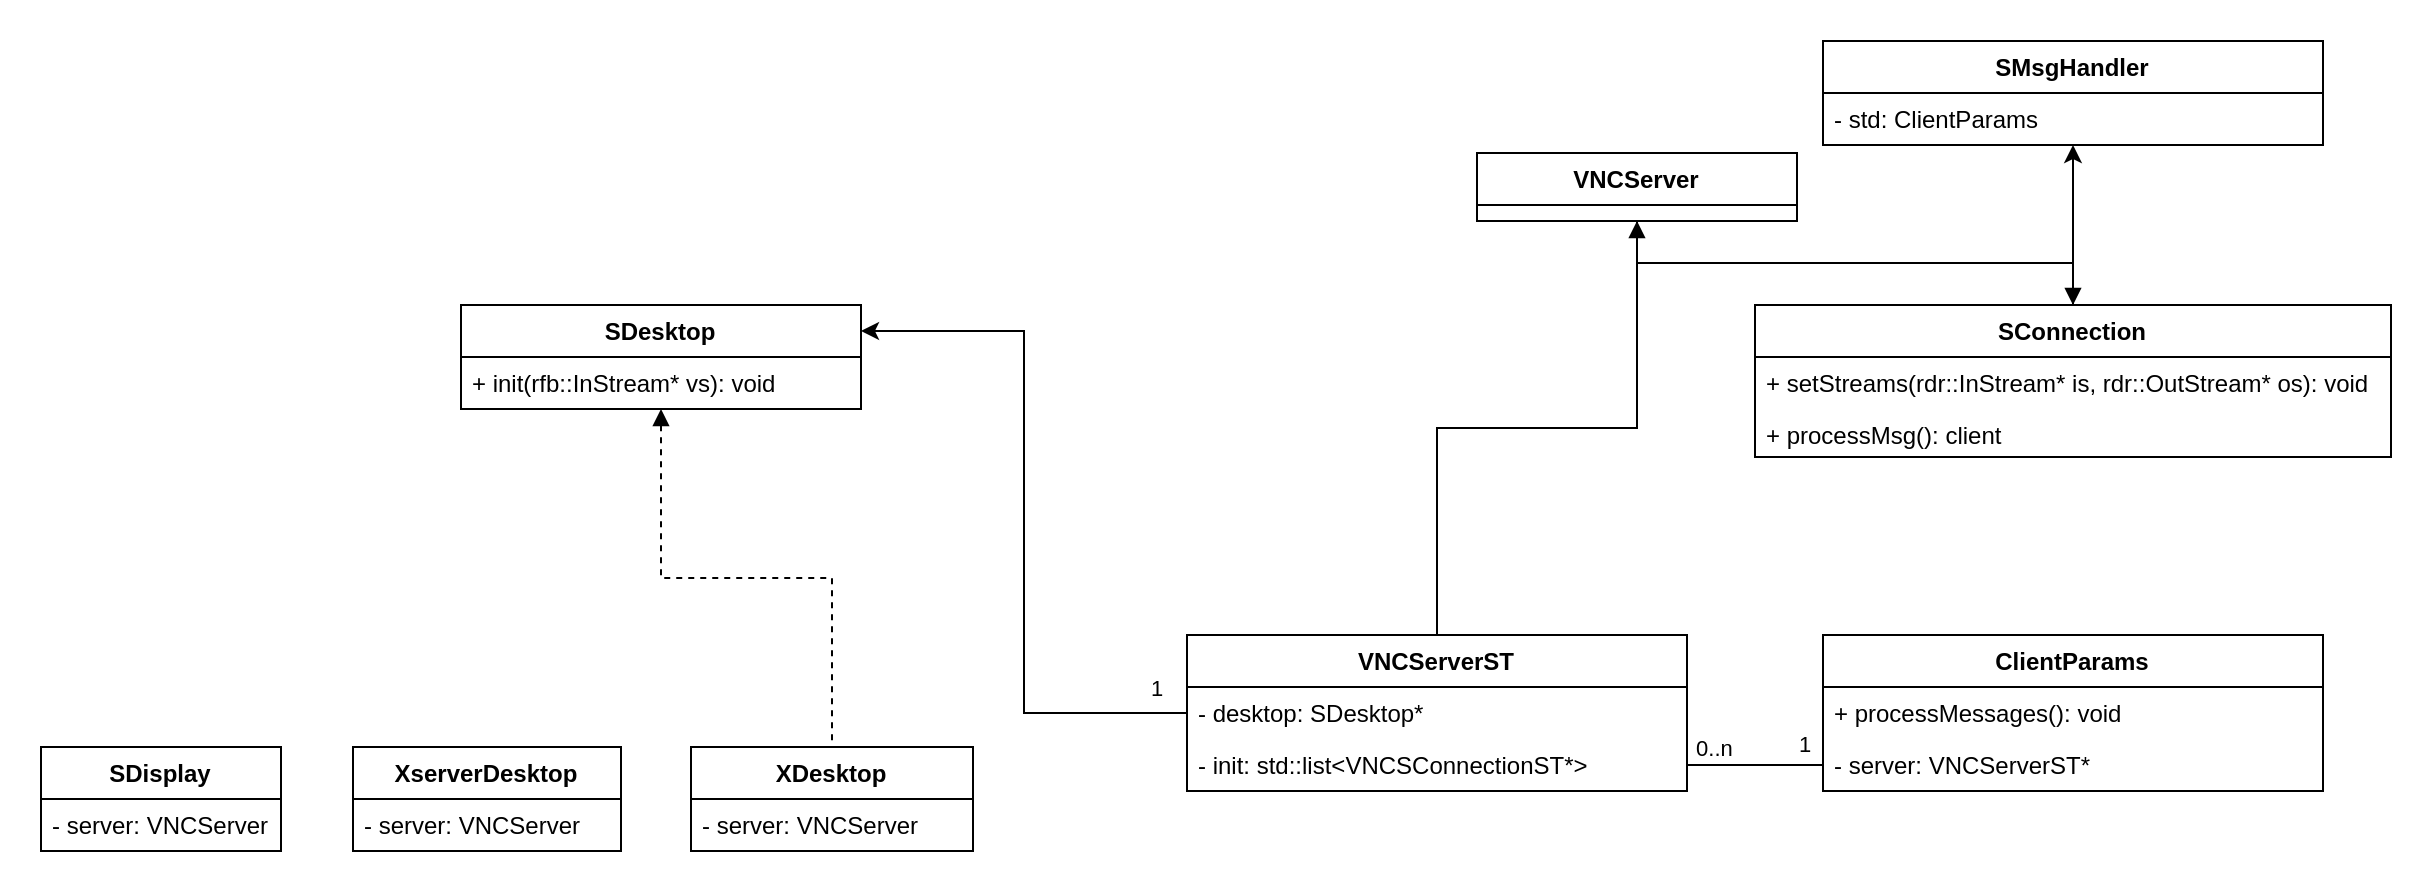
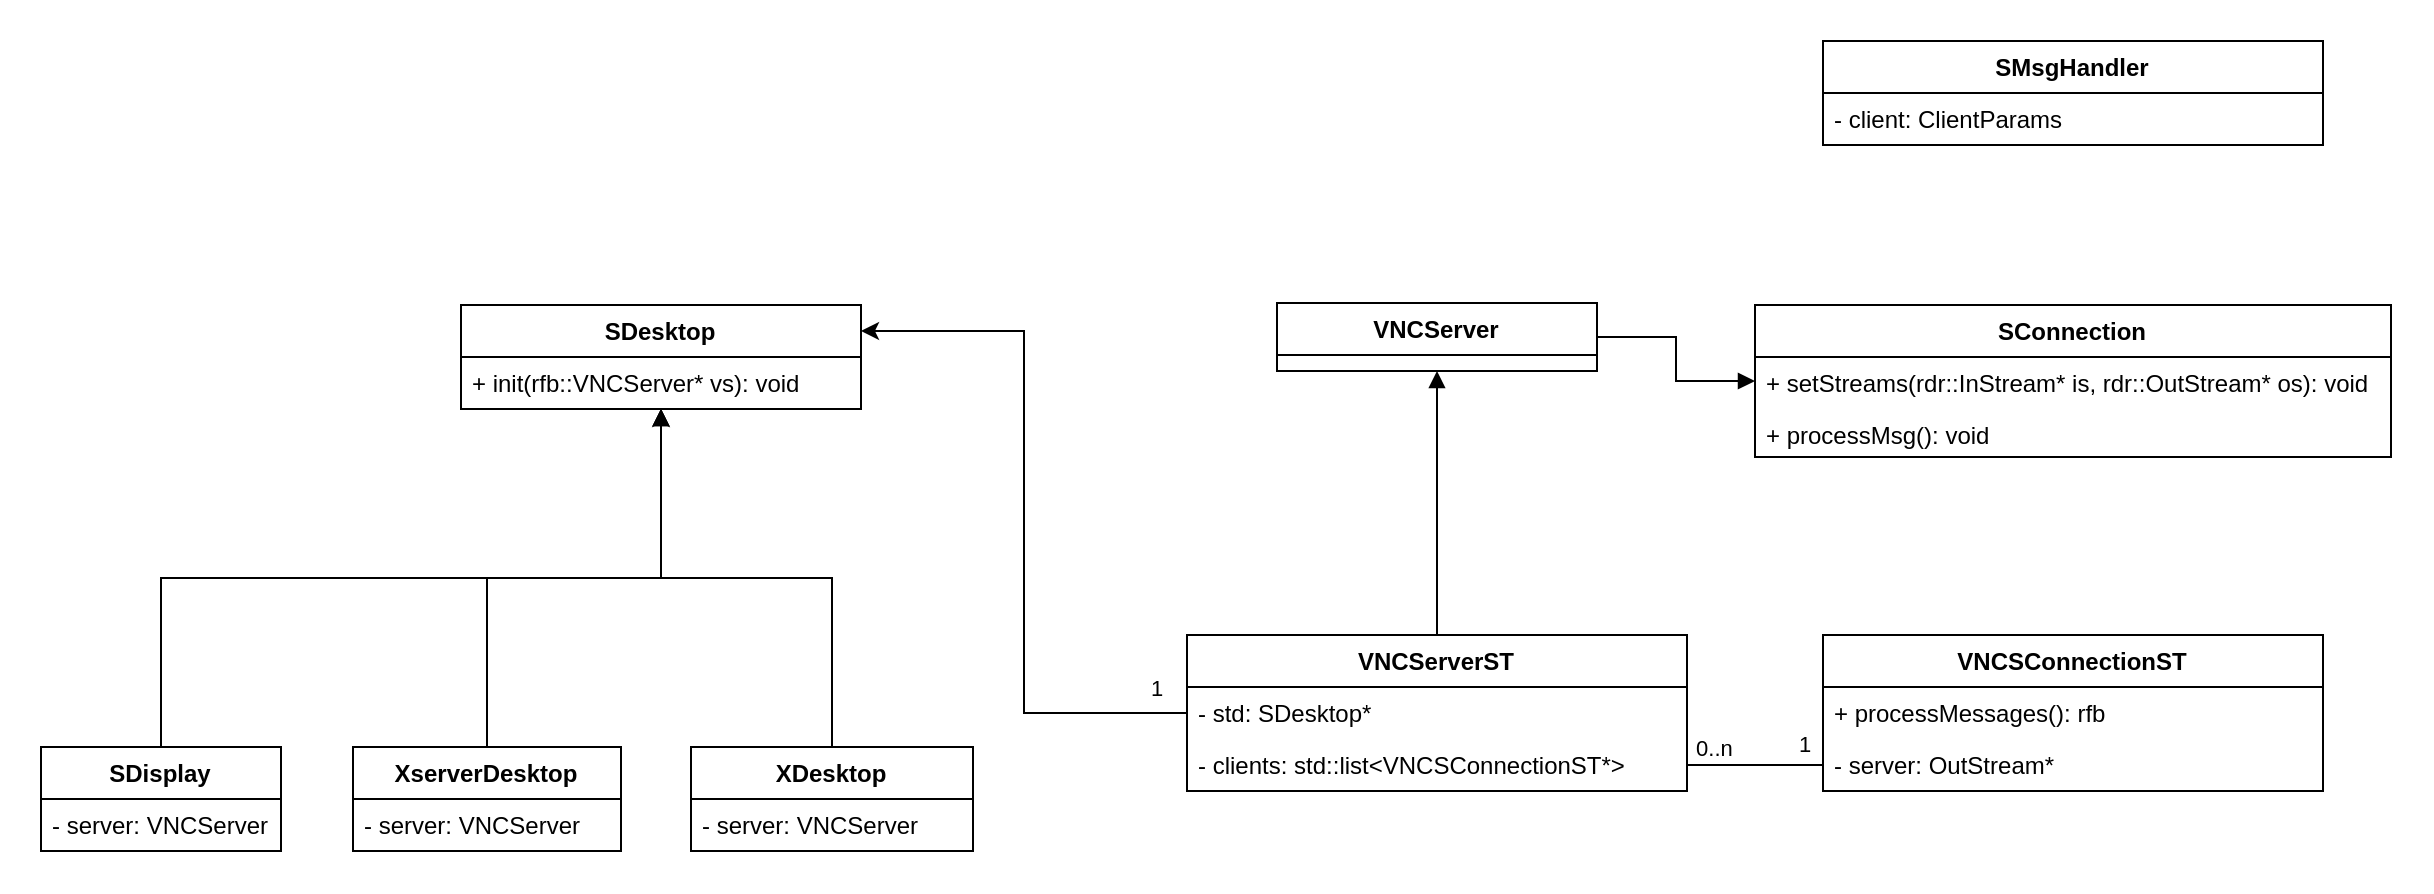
node "- std: ClientParams": label "- std: ClientParams" -> "- client: ClientParams"
node "VNCServer": moved (1637, 187) -> (1437, 337)
edge "SConnection" -> "SMsgHandler": removed
node "+ init(rfb::InStream* vs): void": label "+ init(rfb::InStream* vs): void" -> "+ init(rfb::VNCServer* vs): void"
node "+ processMsg(): client": label "+ processMsg(): client" -> "+ processMsg(): void"
edge "SDisplay" -> "SDesktop": added
edge "XDesktop" -> "SDesktop": style dashed -> solid
node "ClientParams": label "ClientParams" -> "VNCSConnectionST"
edge "XserverDesktop" -> "SDesktop": added
node "- desktop: SDesktop*": label "- desktop: SDesktop*" -> "- std: SDesktop*"
node "+ processMessages(): void": label "+ processMessages(): void" -> "+ processMessages(): rfb"
node "- init: std::list<VNCSConnectionST*>": label "- init: std::list<VNCSConnectionST*>" -> "- clients: std::list<VNCSConnectionST*>"
node "- server: VNCServerST*": label "- server: VNCServerST*" -> "- server: OutStream*"
